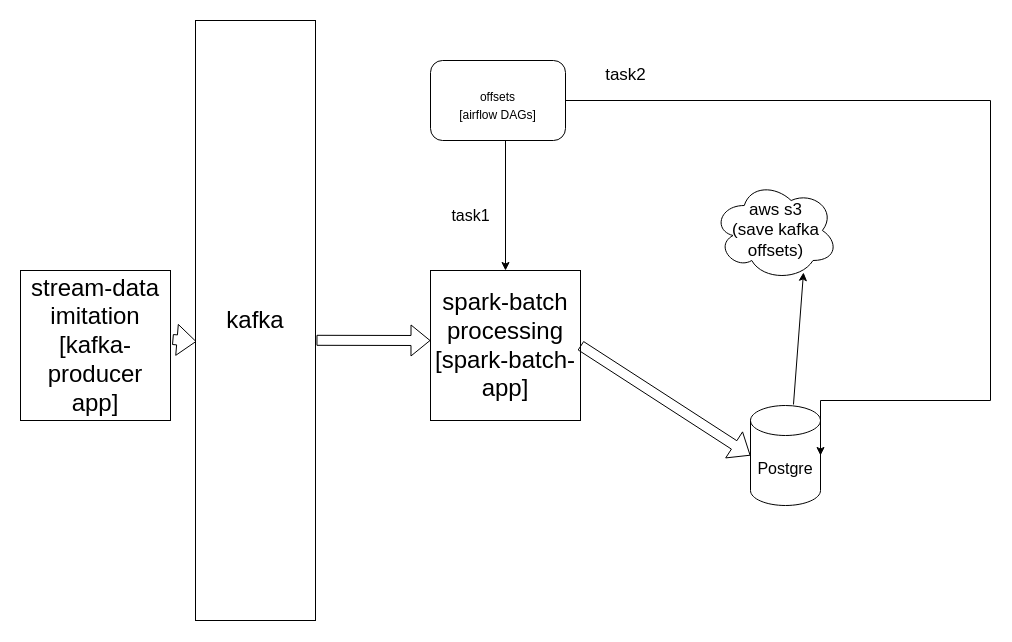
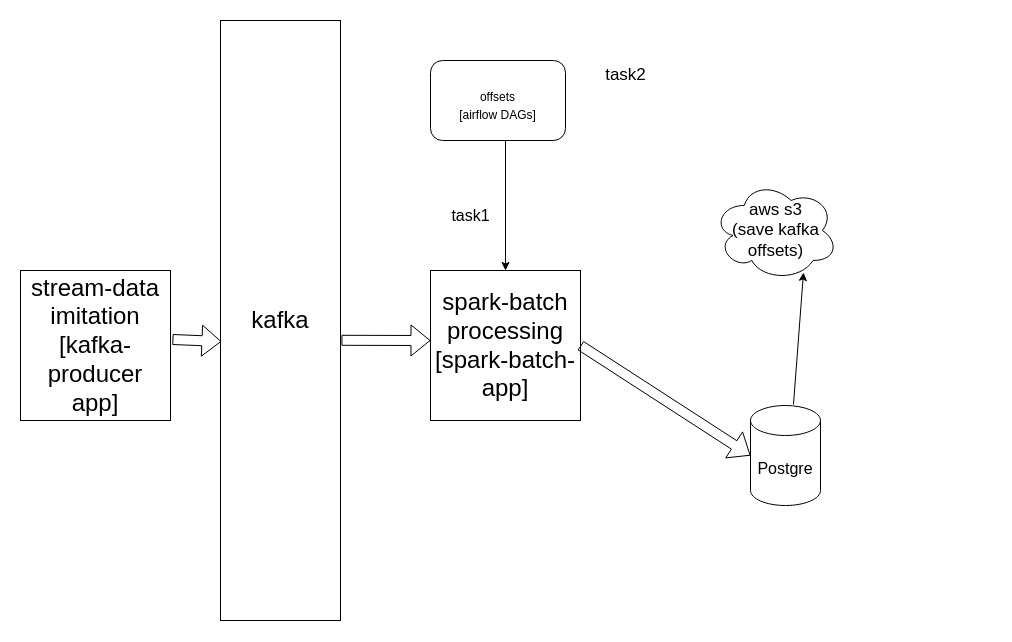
edge "offsets [airflow DAGs]" -> "Postgre": removed
node "kafka": moved (256, 321) -> (281, 321)
